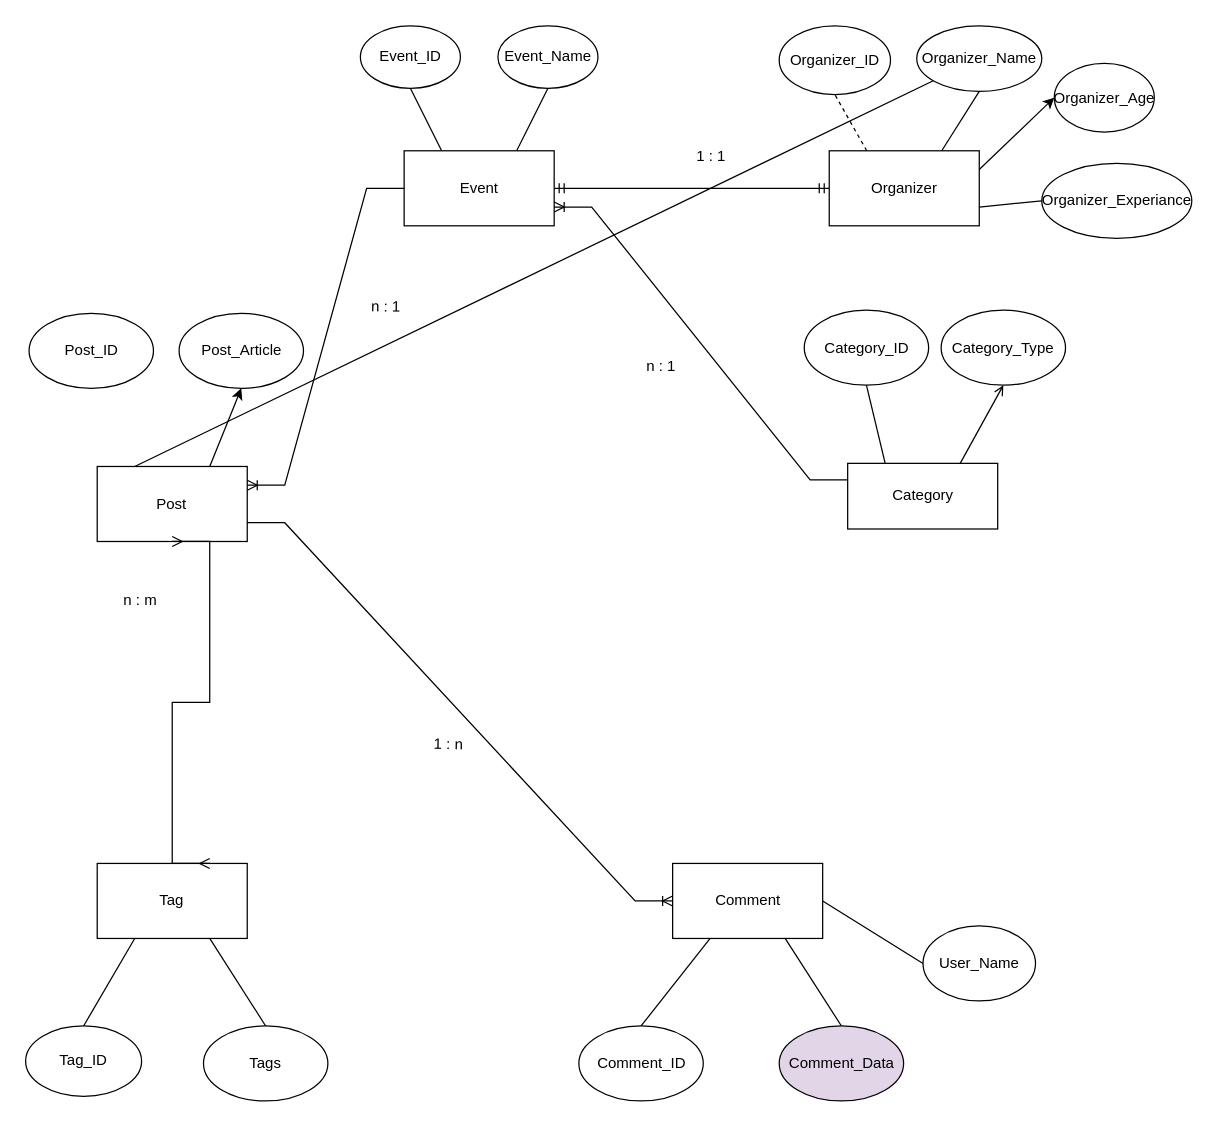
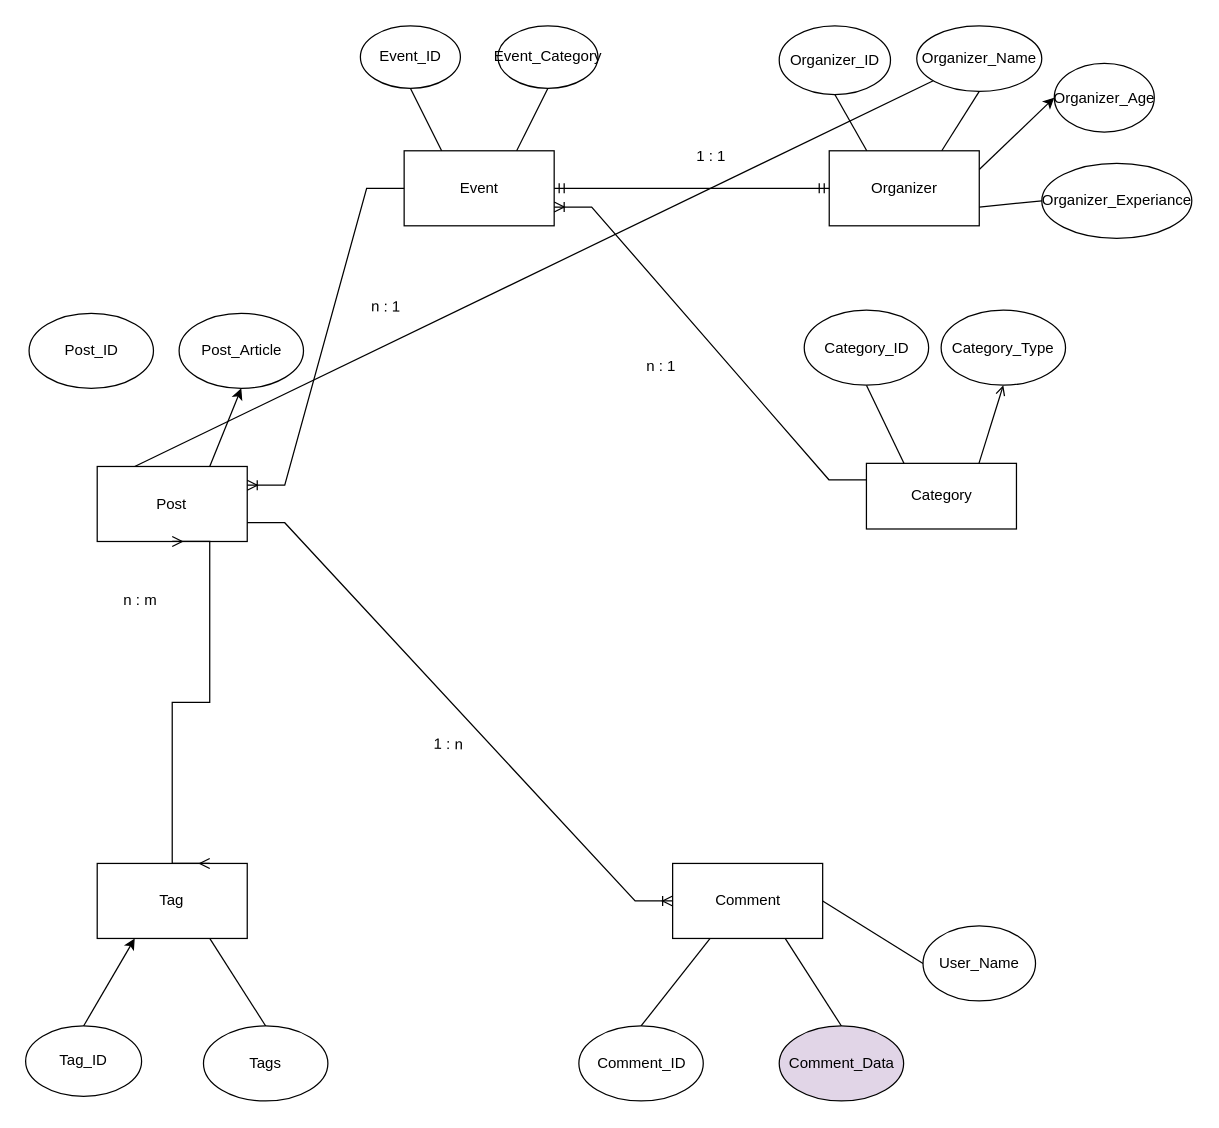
node "Event_Name": label "Event_Name" -> "Event_Category"
edge "Organizer_ID" -- "Organizer": style dashed -> solid
node "Category": moved (923, 496) -> (941, 496)
edge "Tag" -- "Tag_ID": arrowhead none -> classic
